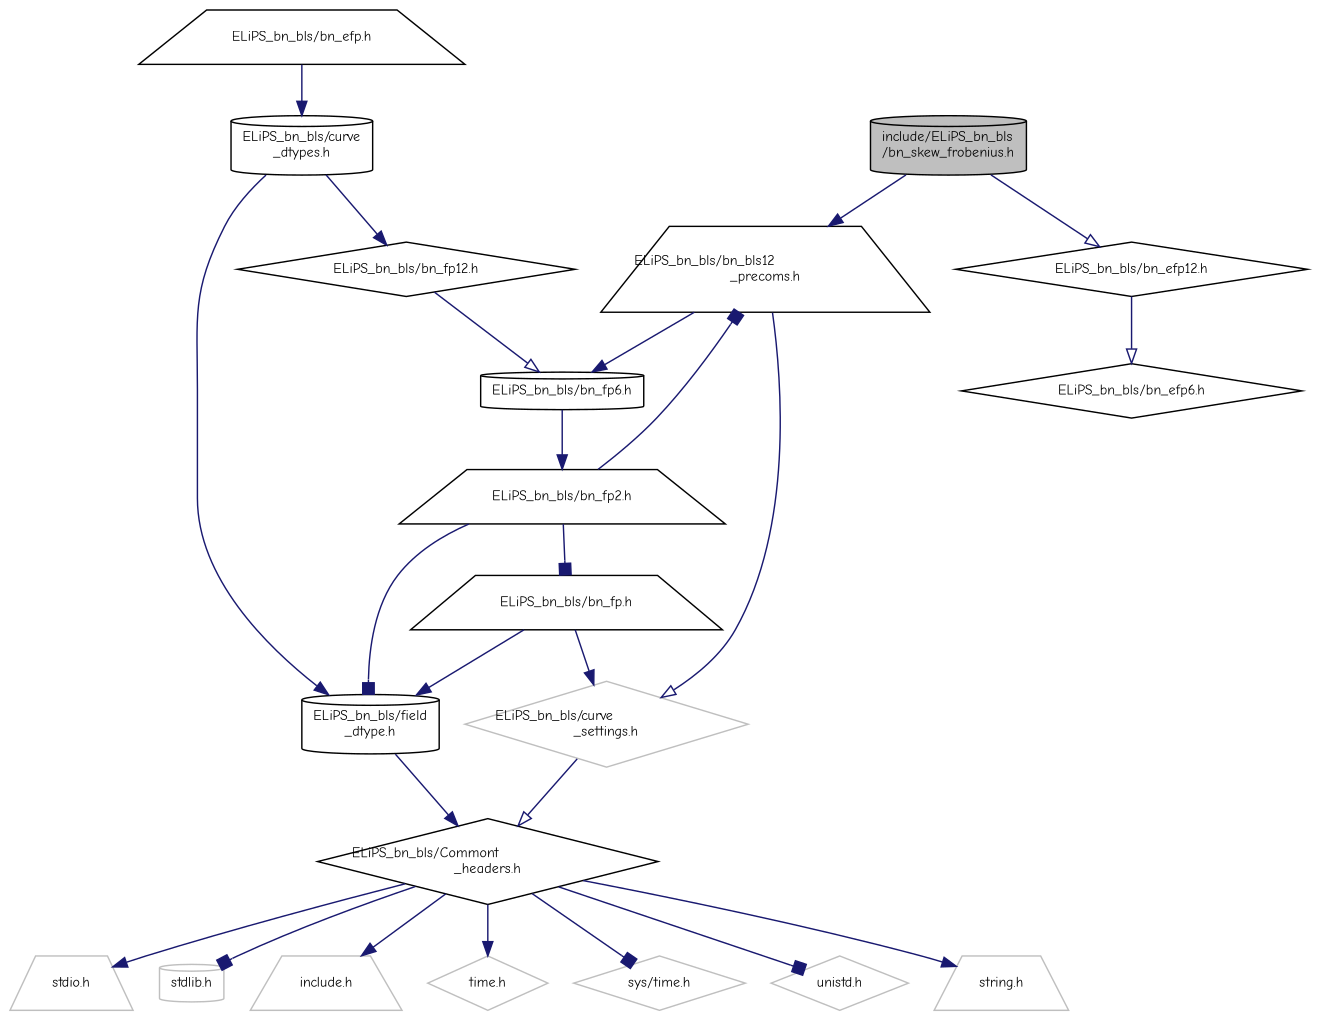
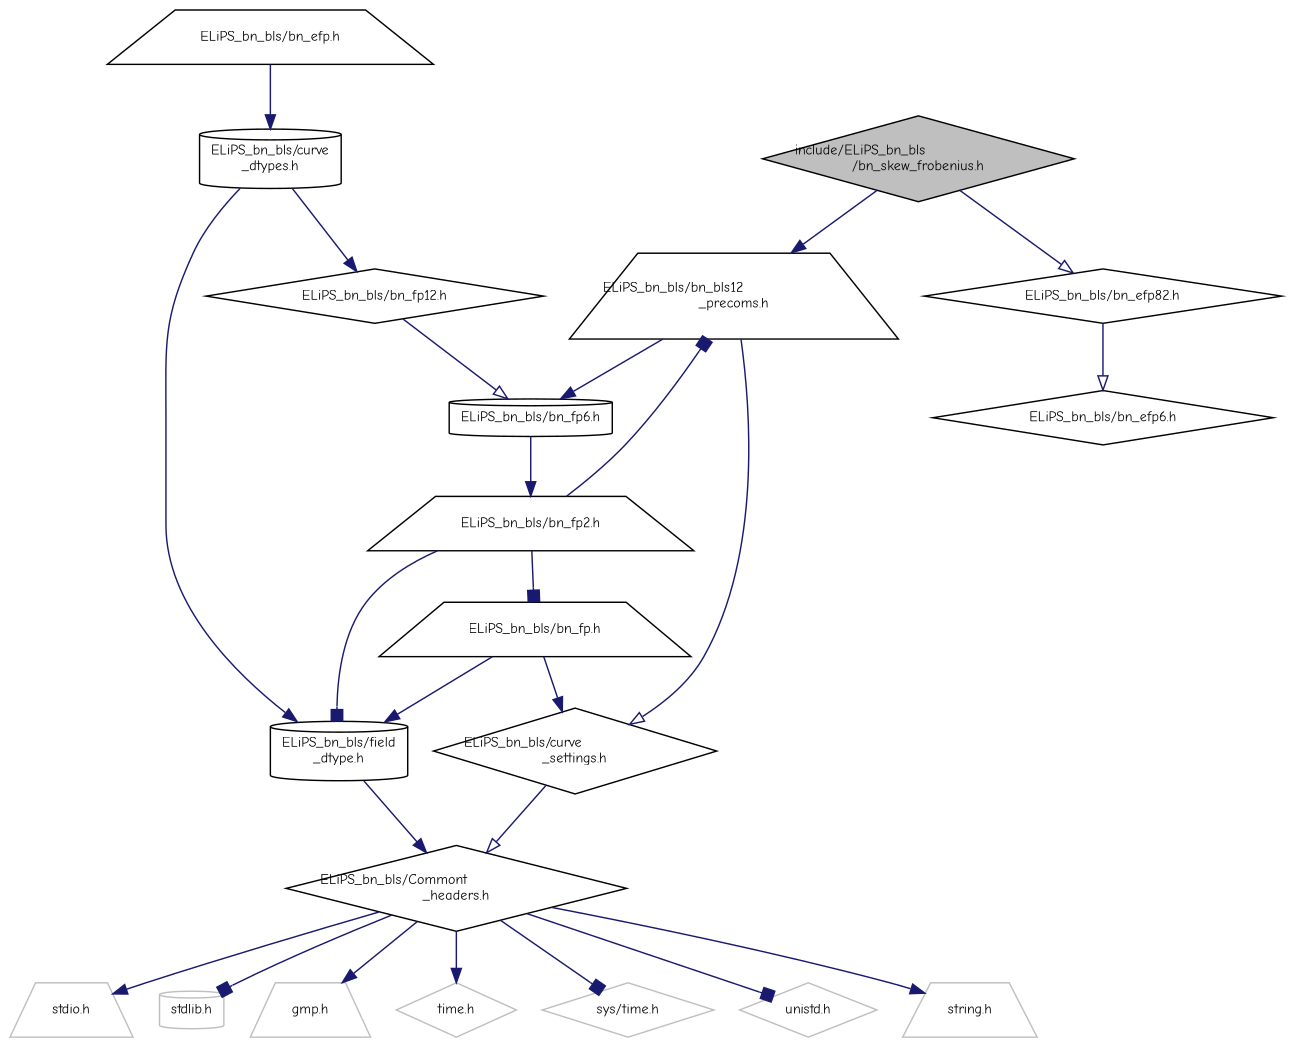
node "include/ELiPS_bn_bls /bn_skew_frobenius.h": shape cylinder -> diamond
node "ELiPS_bn_bls/bn_efp12.h": label "ELiPS_bn_bls/bn_efp12.h" -> "ELiPS_bn_bls/bn_efp82.h"
node "ELiPS_bn_bls/curve _settings.h": color grey75 -> black
node "include.h": label "include.h" -> "gmp.h"
